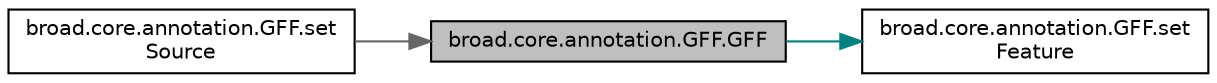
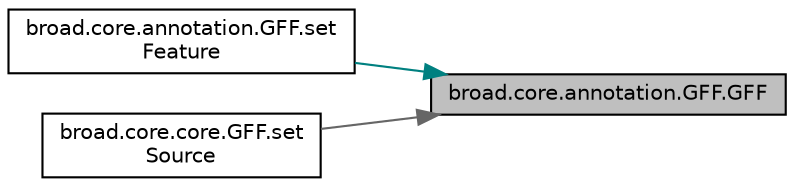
node "broad.core.annotation.GFF.set Source": label "broad.core.annotation.GFF.set Source" -> "broad.core.core.GFF.set Source"
edge "broad.core.annotation.GFF.GFF" -> "broad.core.annotation.GFF.set Feature": reversed
